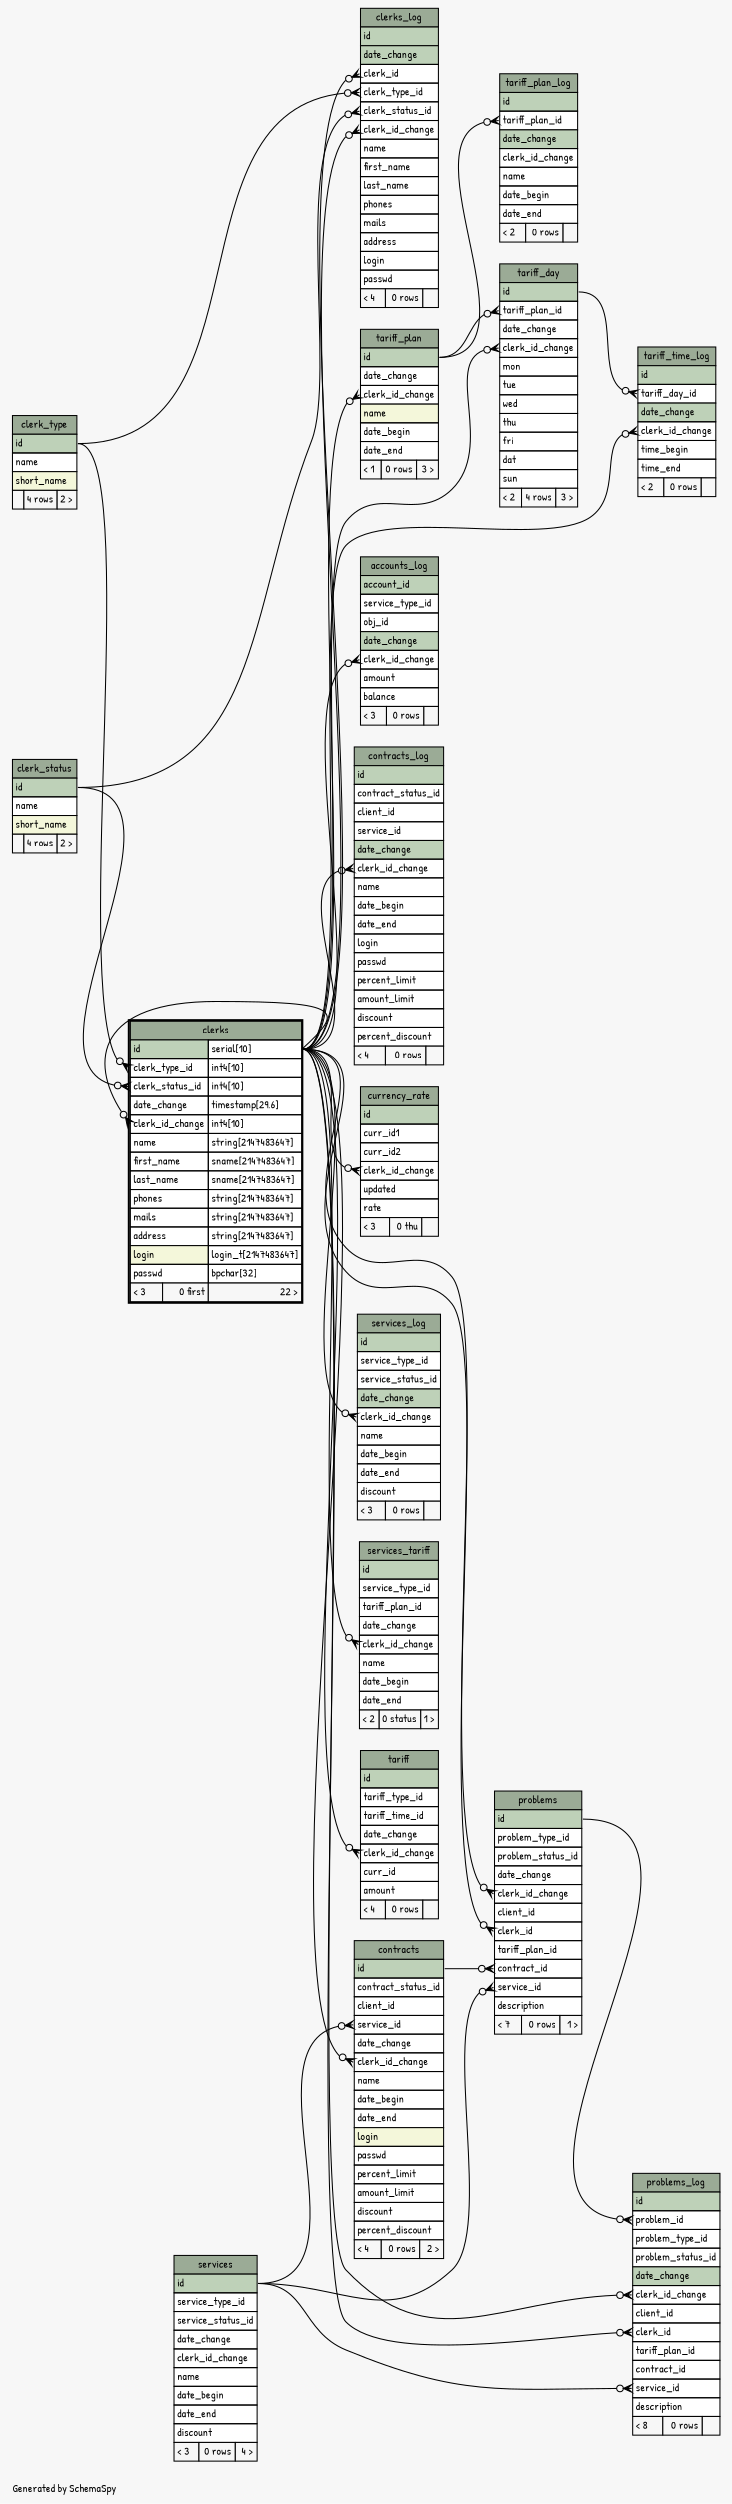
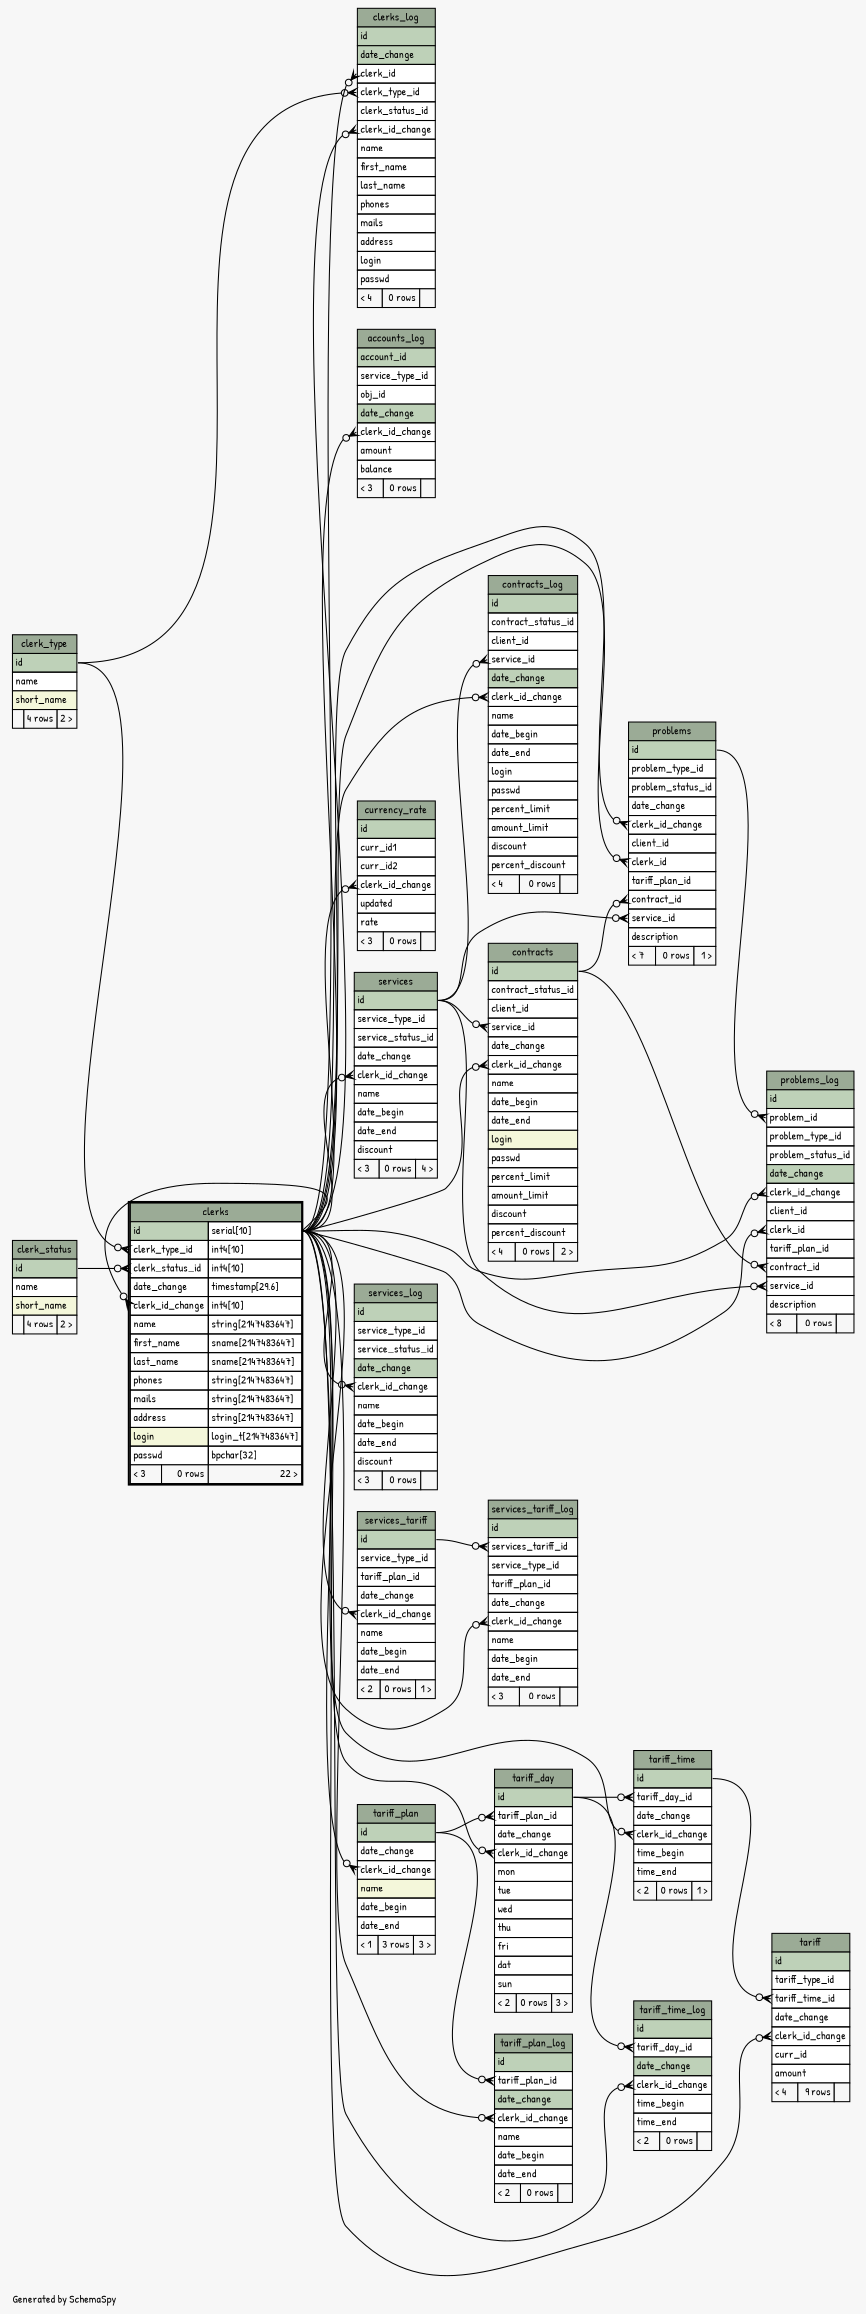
node "tariff_plan": text "0 rows" -> "3 rows"
node "tariff_day": text "4 rows" -> "0 rows"
edge "clerk_status" -> "clerks_log": removed
edge "services" -> "contracts_log": added
edge "contracts" -> "problems_log": added
edge "clerks" -> "services": added
node "currency_rate": text "0 thu" -> "0 rows"
node "clerks": text "0 first" -> "0 rows"
node "services_tariff_log": added
edge "clerks" -> "tariff_plan_log": added
node "services_tariff": text "0 status" -> "0 rows"
node "tariff_time": added
node "tariff": text "0 rows" -> "9 rows"
